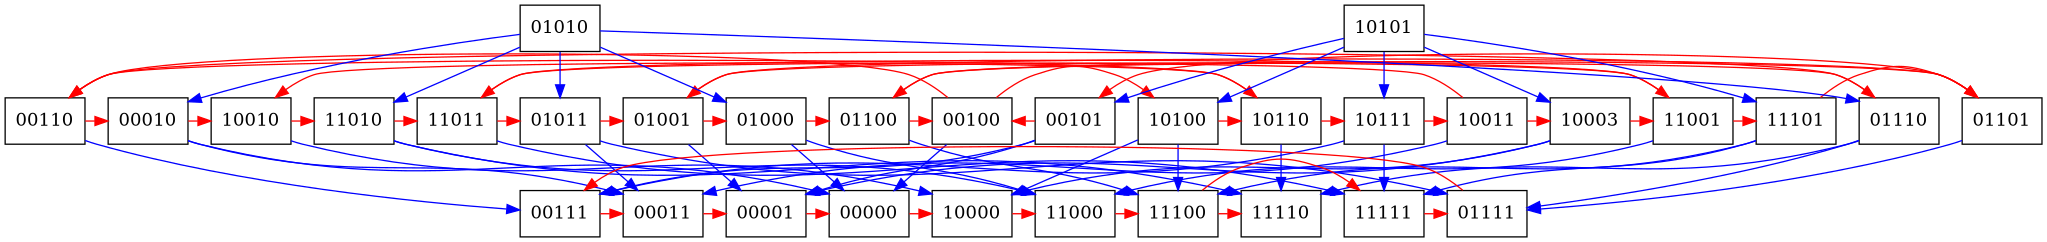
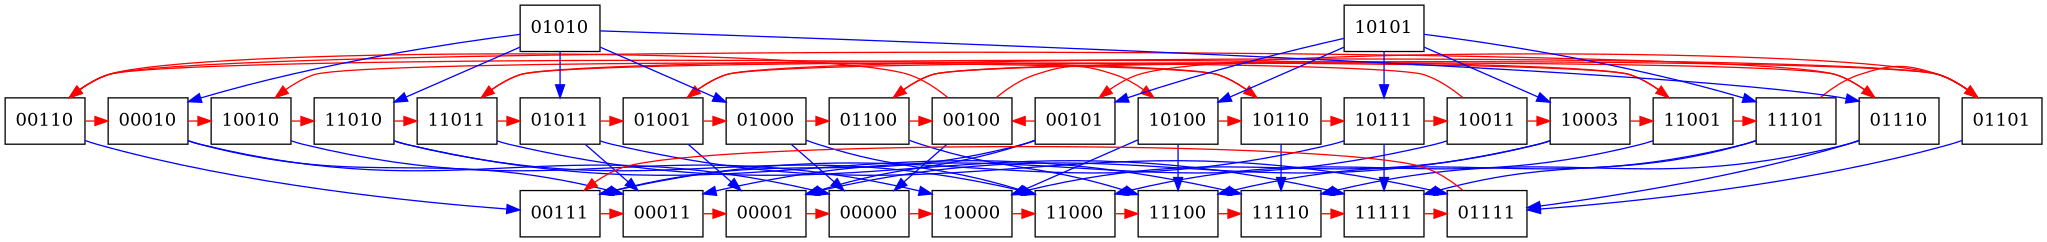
edge "11100" -> "11111": now "11110" -> "11111"
